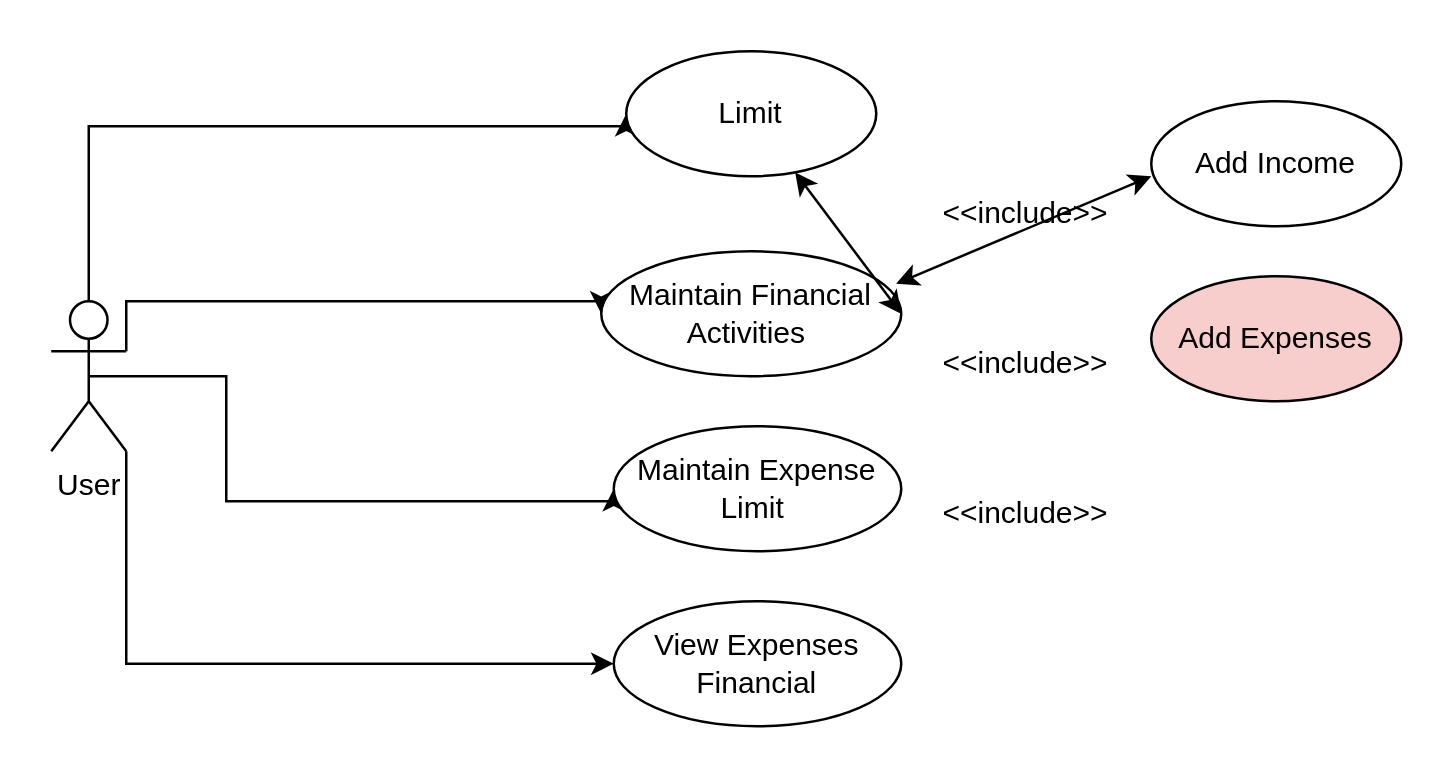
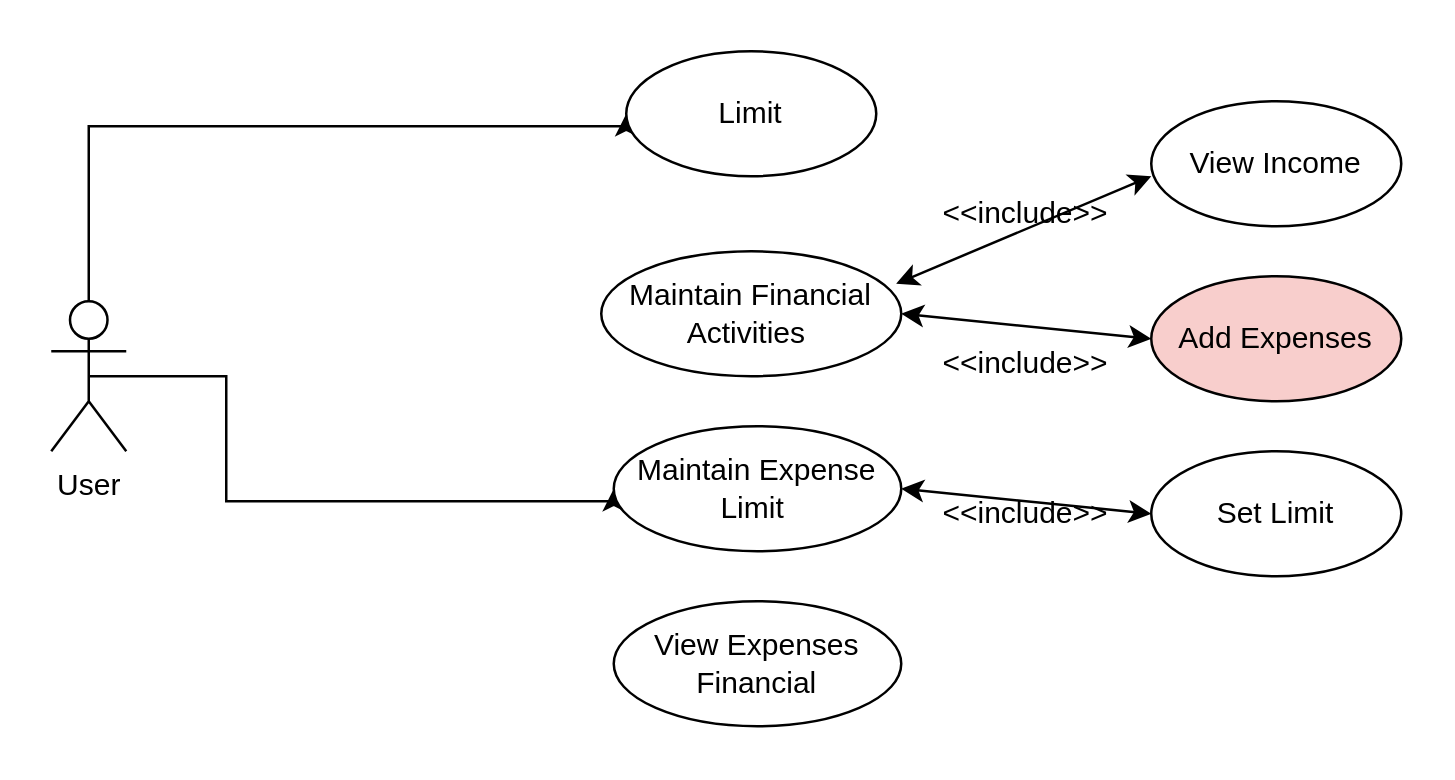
node "Add Income": label "Add Income" -> "View Income"
edge "Limit" -- "Maintain Financial Activities": now "Add Expenses" -- "Maintain Financial Activities"
edge "User" -> "Maintain Financial Activities": removed
edge "Maintain Expense Limit" -- "Set Limit": added
node "Set Limit": added
edge "User" -> "View Expenses Financial": removed
